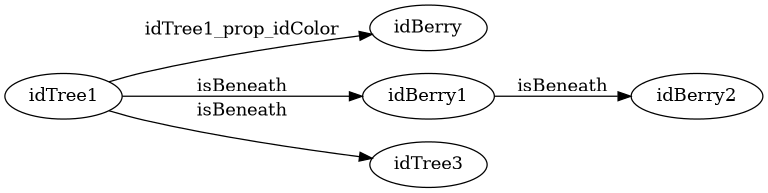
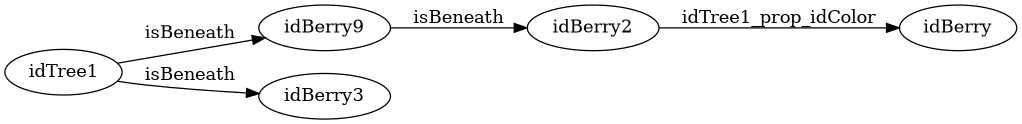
edge "idTree1" -> "idBerry": now "idBerry2" -> "idBerry"
node "idBerry1": label "idBerry1" -> "idBerry9"
node "idTree3": label "idTree3" -> "idBerry3"
